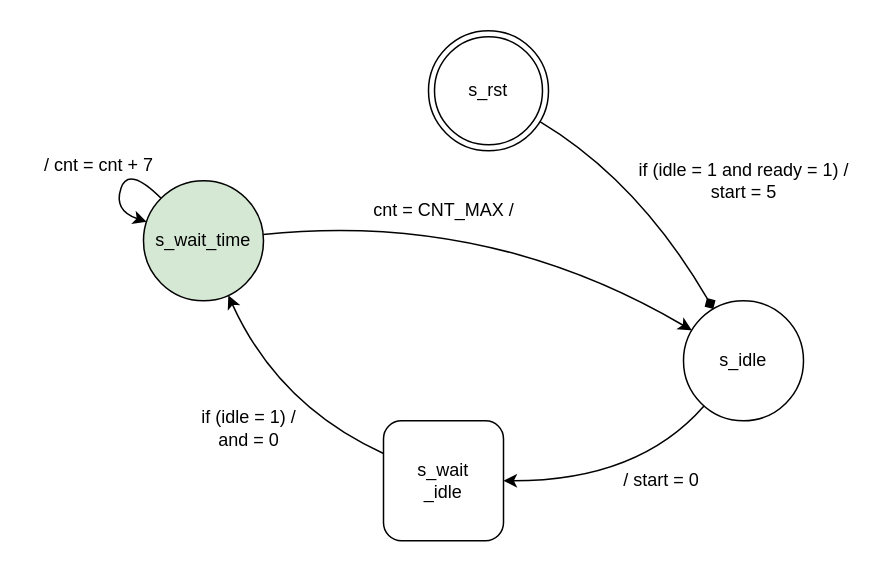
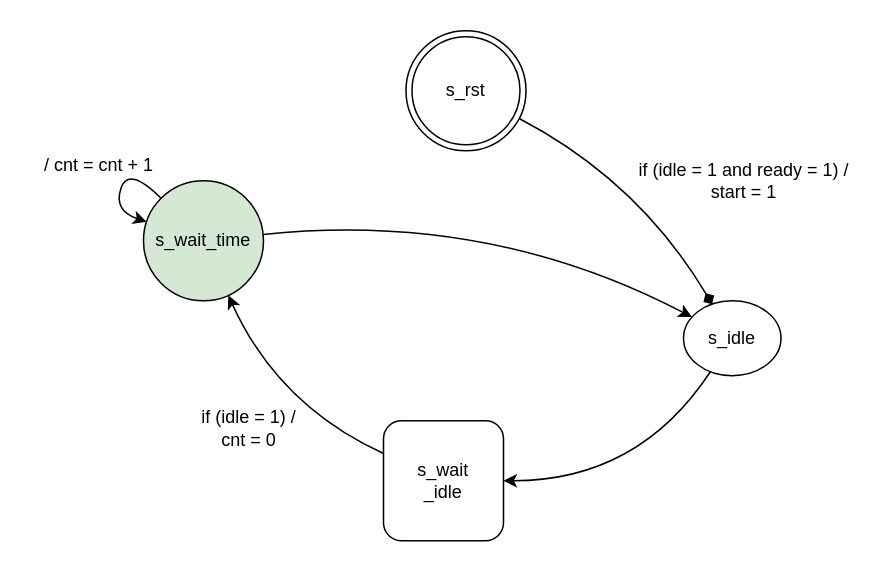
node "s_rst": moved (488, 91) -> (466, 91)
node "/ cnt = cnt + 7": label "/ cnt = cnt + 7" -> "/ cnt = cnt + 1"
node "if (idle = 1 and ready = 1) / start = 5": label "if (idle = 1 and ready = 1) / start = 5" -> "if (idle = 1 and ready = 1) / start = 1"
node "cnt = CNT_MAX /": removed
node "s_idle": size 120x120 -> 98x75
node "if (idle = 1) / and = 0": label "if (idle = 1) / and = 0" -> "if (idle = 1) / cnt = 0"
node "/ start = 0": removed
